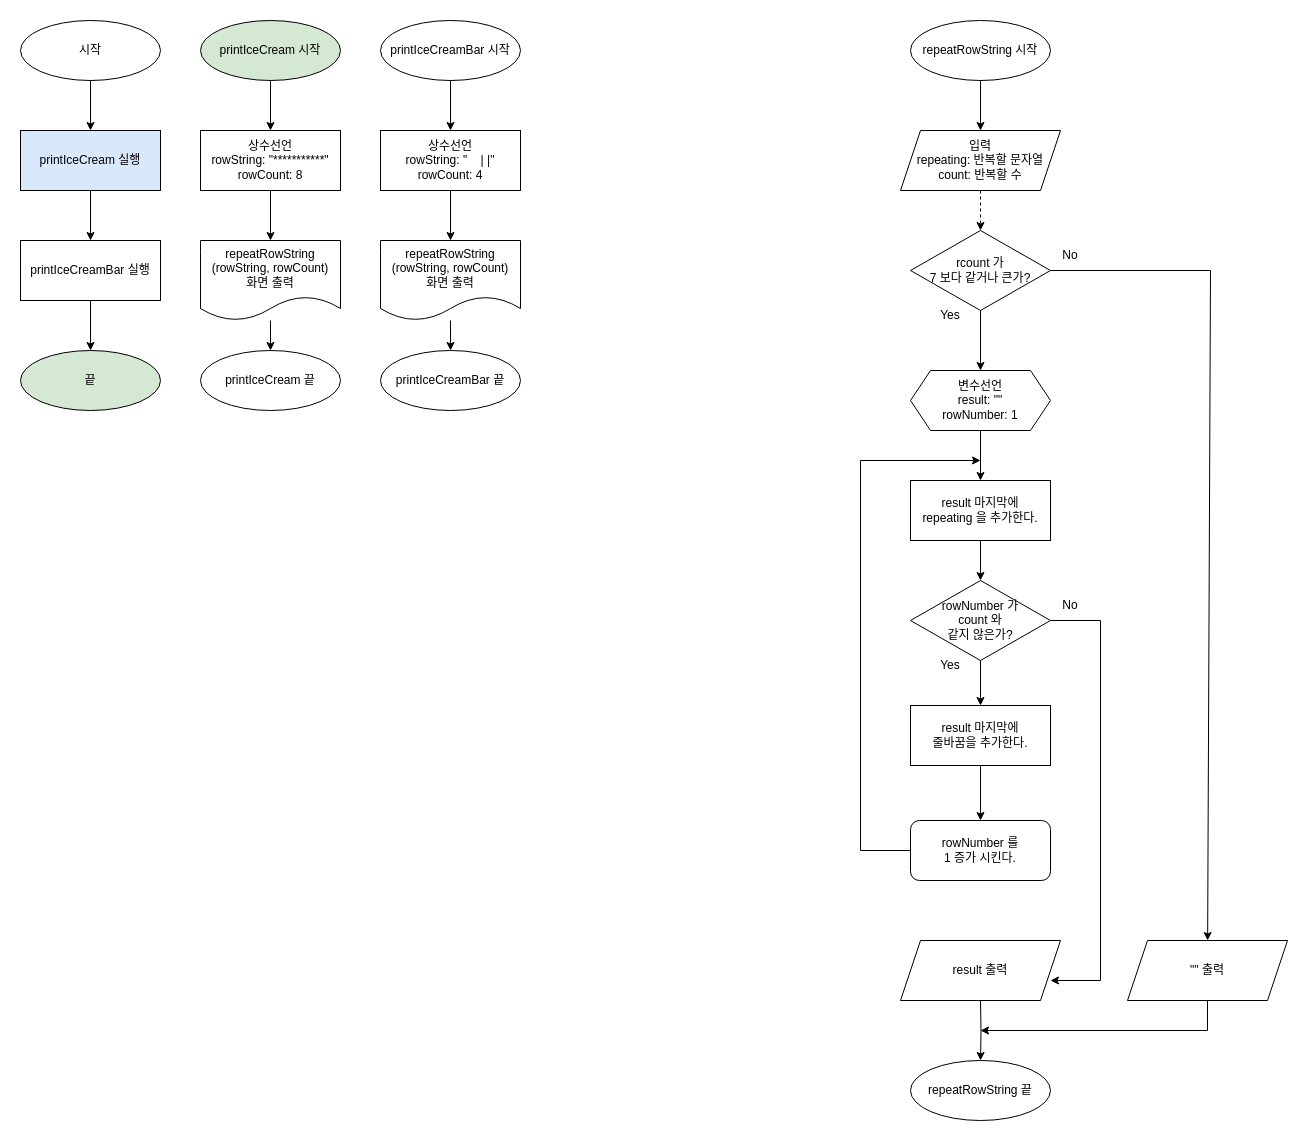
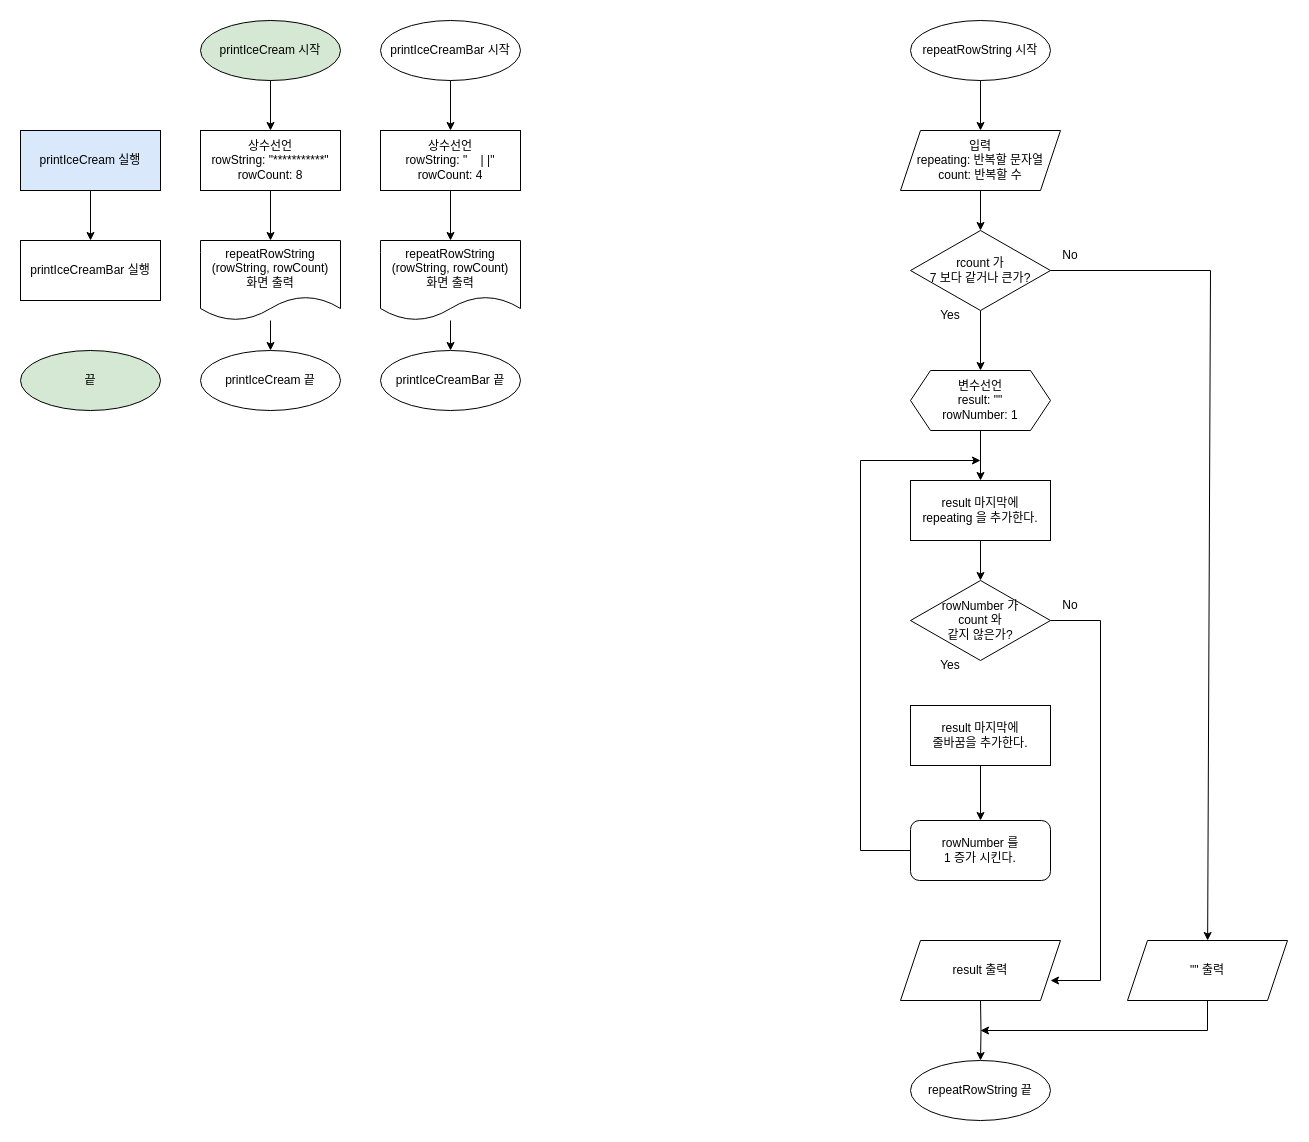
node "시작": removed
edge "시작" -> "printIceCream 실행": removed
edge "입력 repeating: 반복할 문자열 count: 반복할 수" -> "rcount 가 7 보다 같거나 큰가?": style dashed -> solid
edge "printIceCreamBar 실행" -> "끝": removed
edge "rowNumber 가 count 와 같지 않은가?" -> "result 마지막에 줄바꿈을 추가한다.": removed
